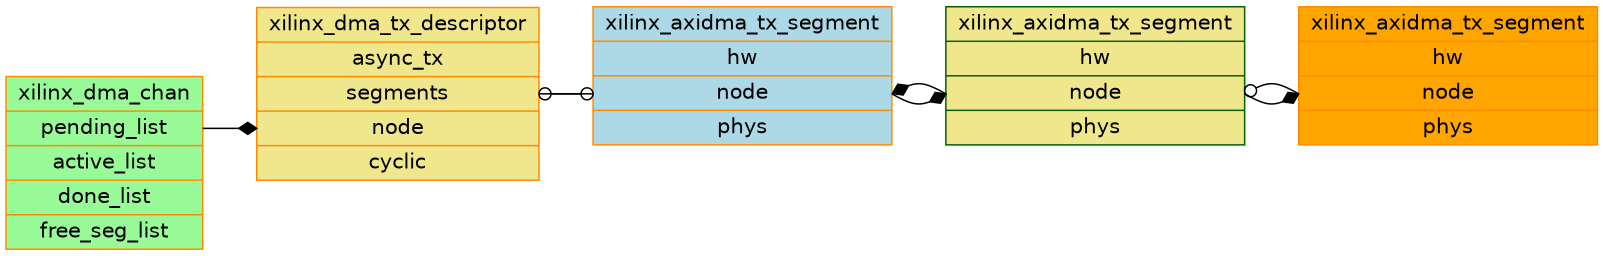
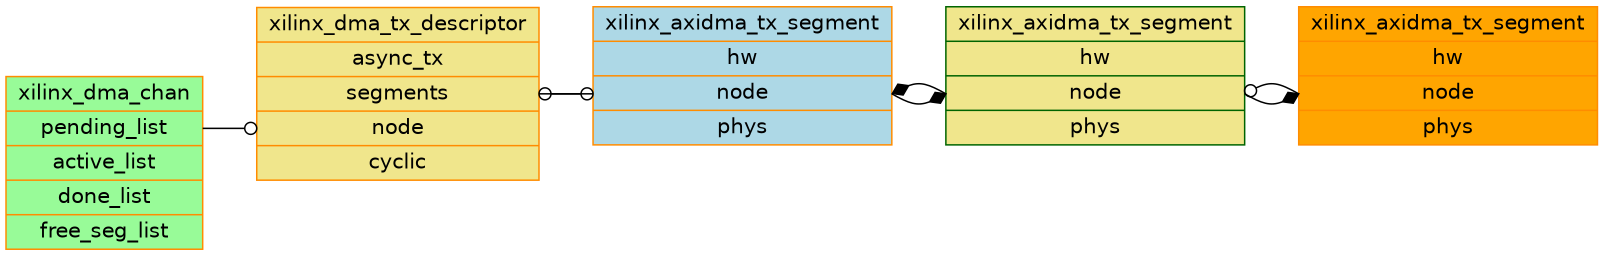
edge "xilinx_dma_chan" -> "xilinx_dma_tx_descriptor": arrowhead diamond -> odot
